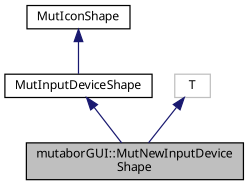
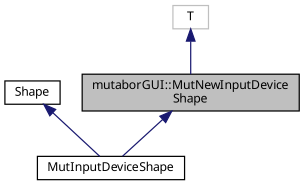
node "MutIconShape": label "MutIconShape" -> "Shape"
edge "mutaborGUI::MutNewInputDevice Shape" -> "MutInputDeviceShape": reversed
